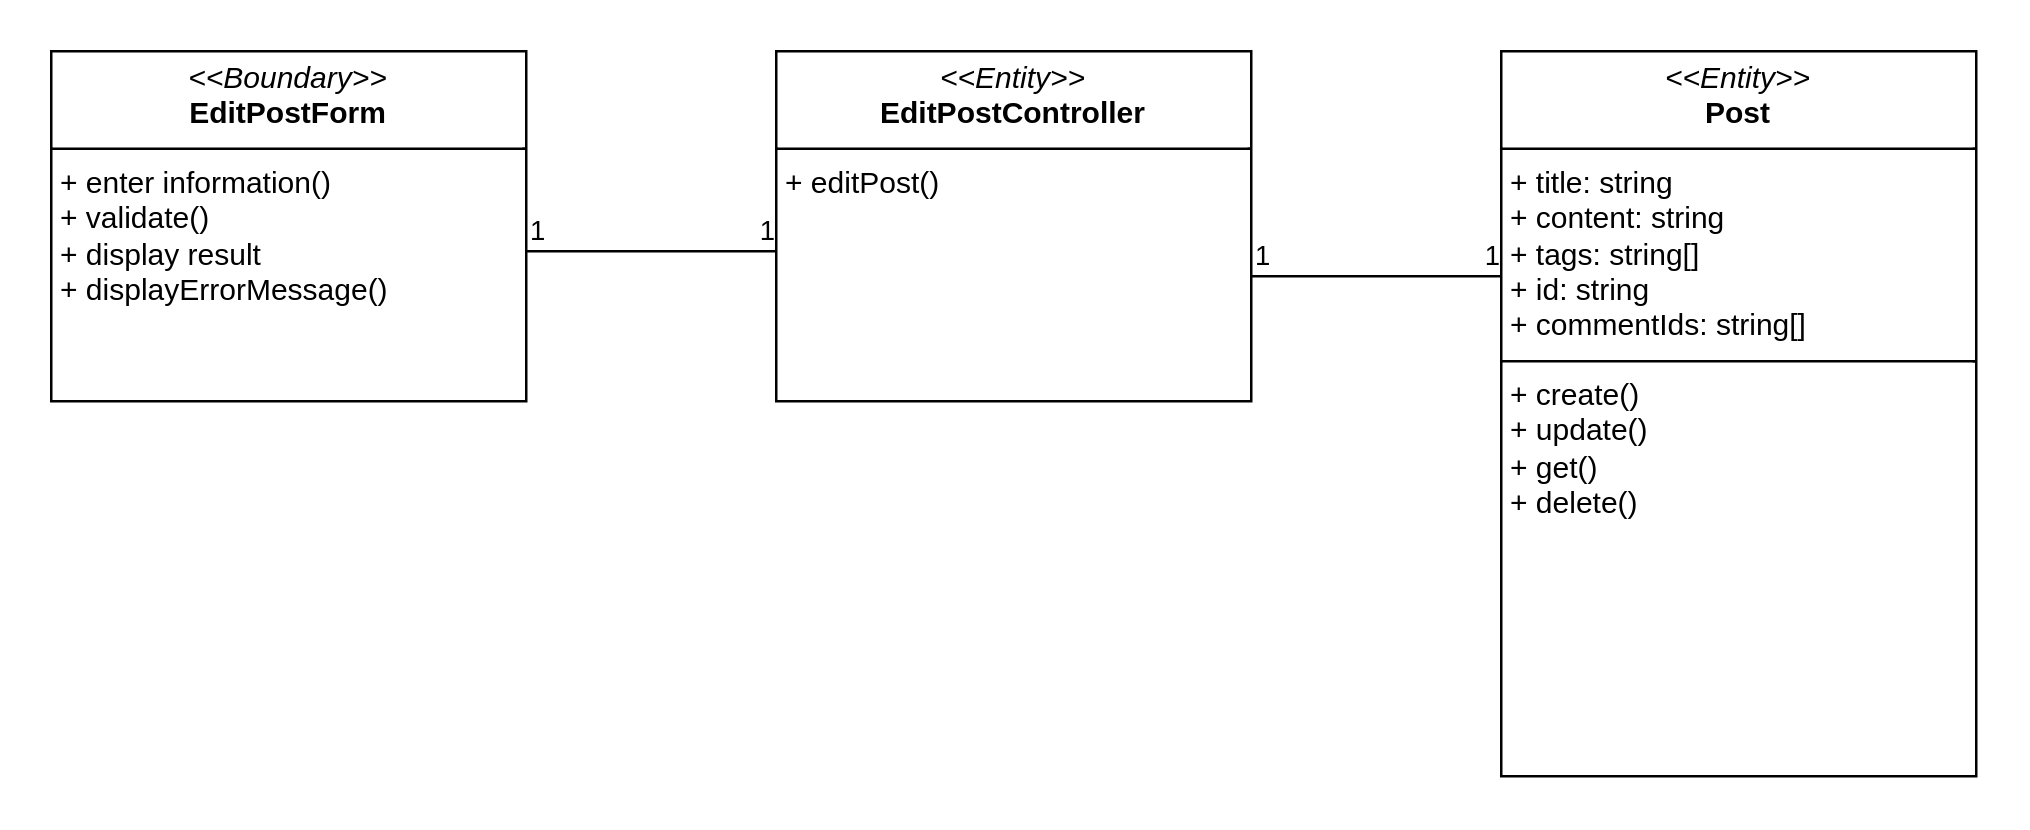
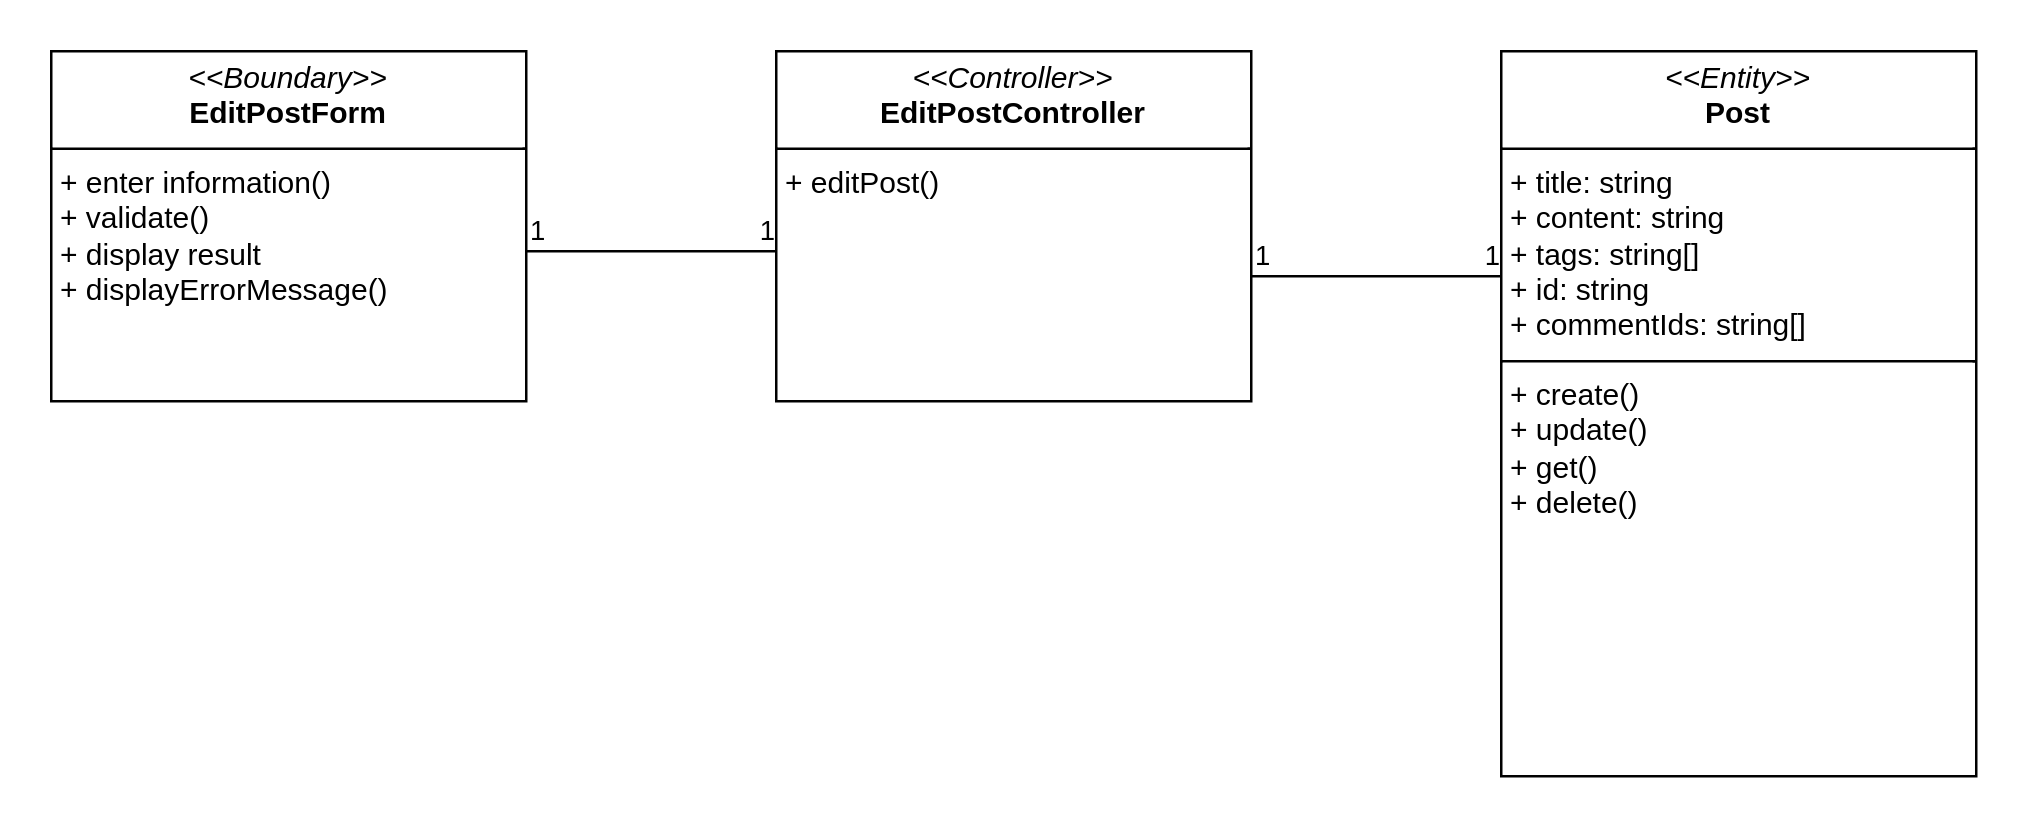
node "<<Entity>> EditPostController + editPost()": label "<<Entity>> EditPostController + editPost()" -> "<<Controller>> EditPostController + editPost()"
